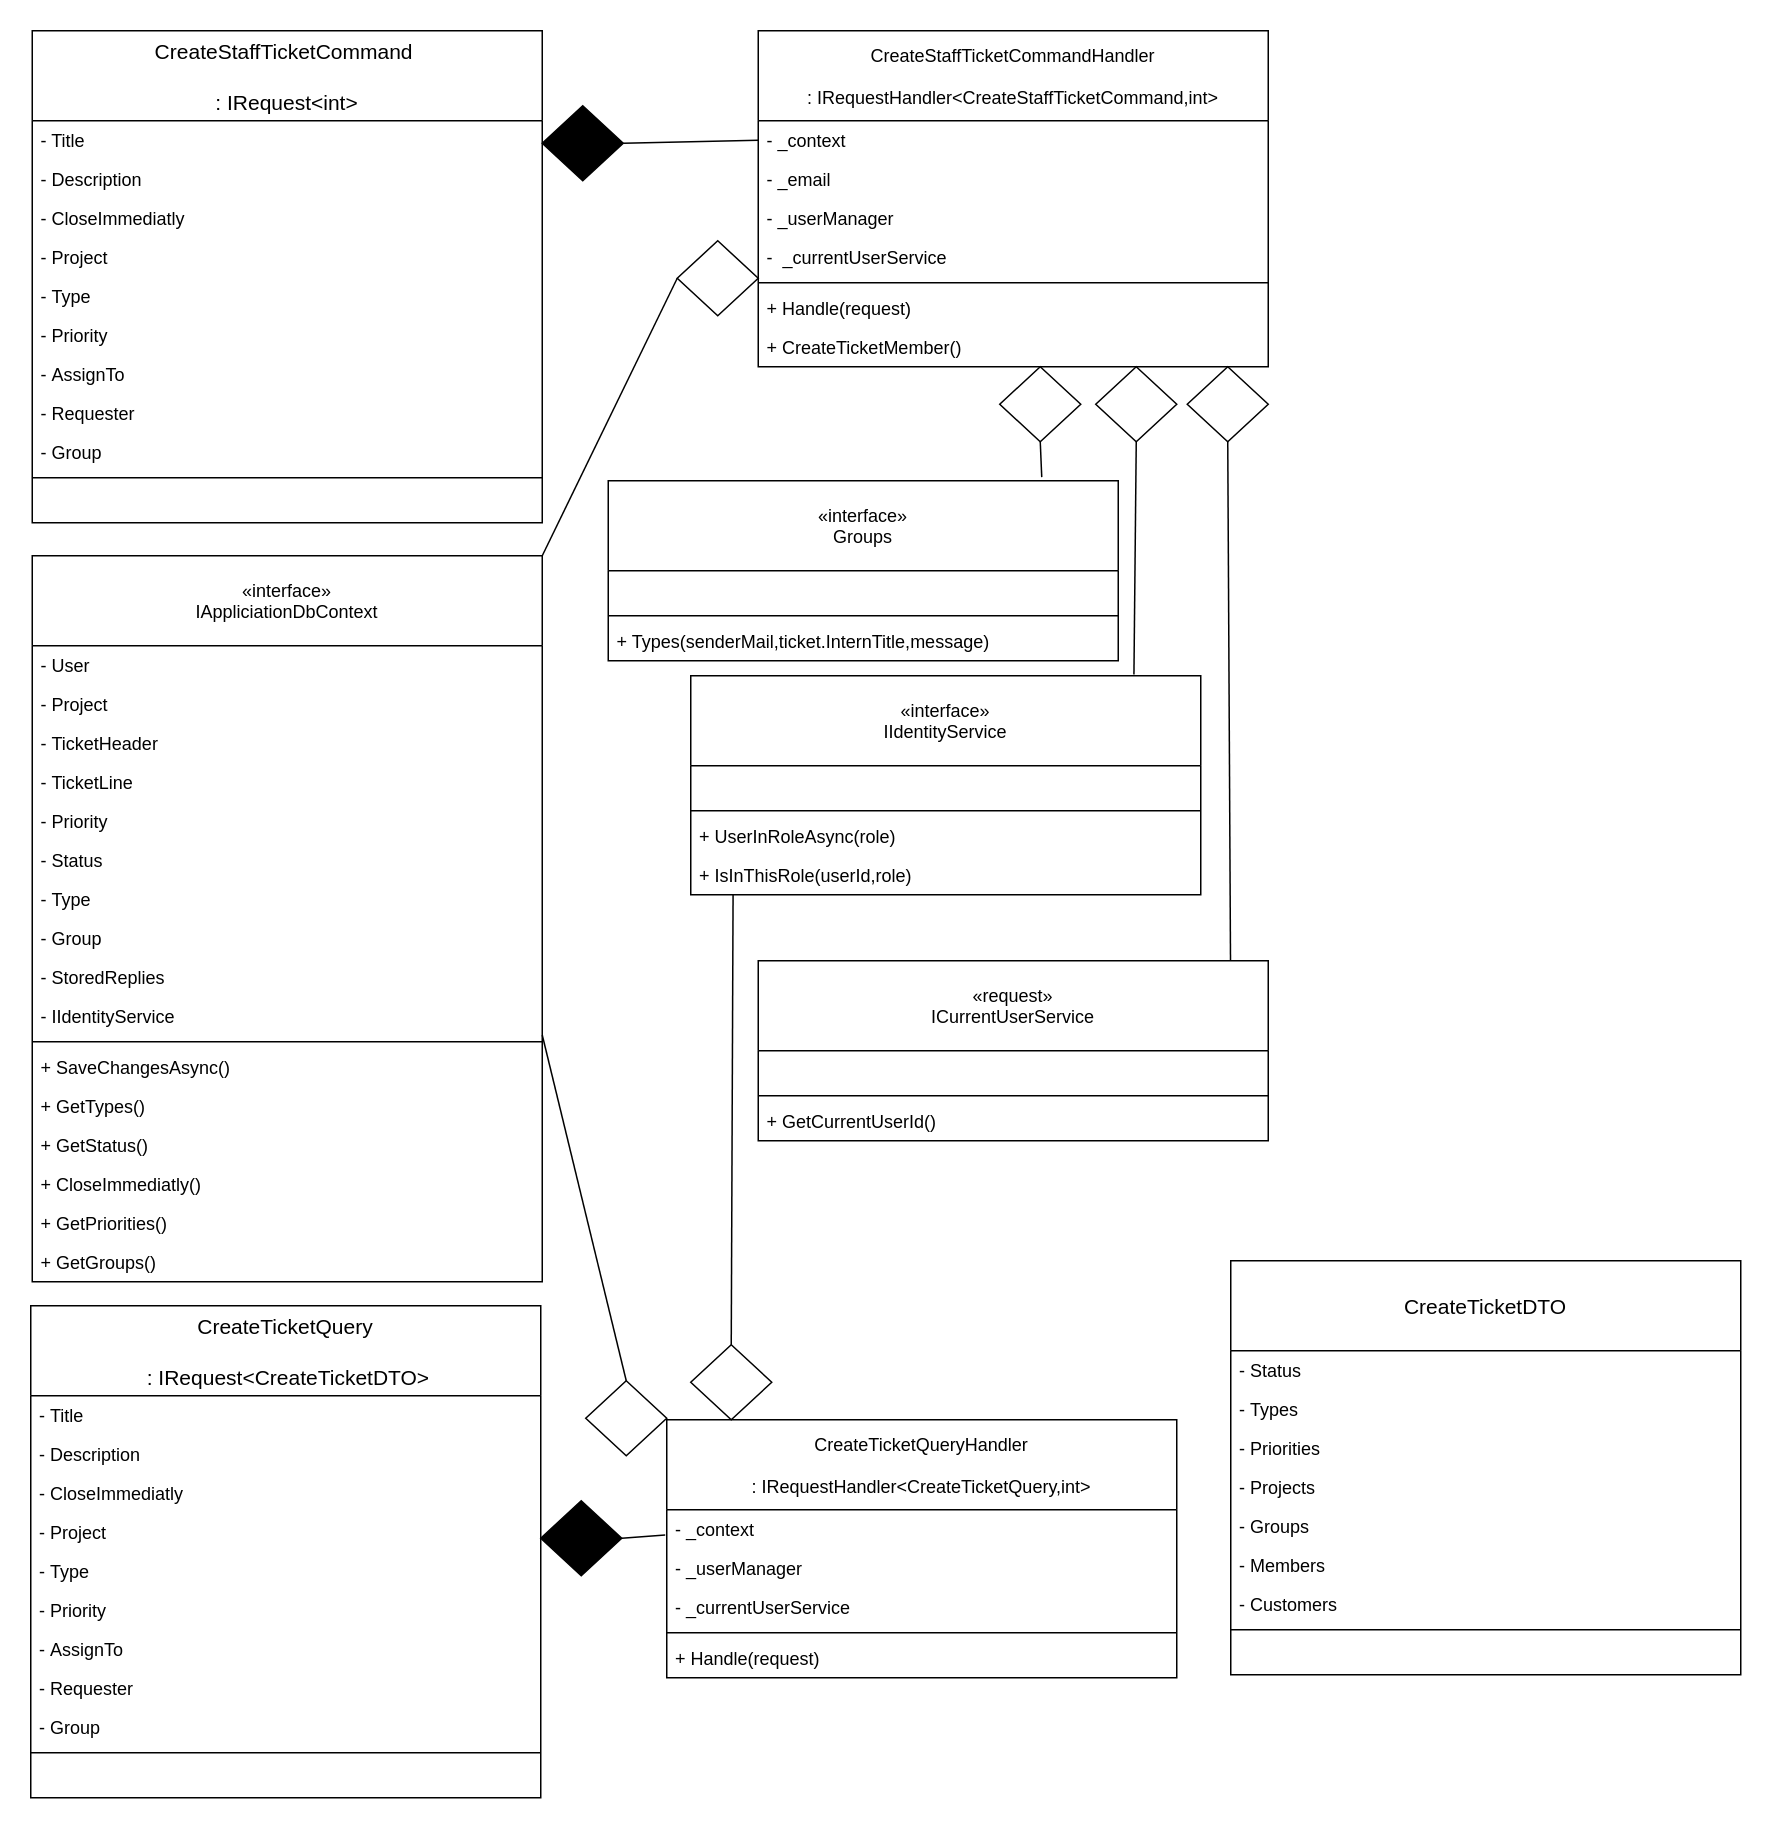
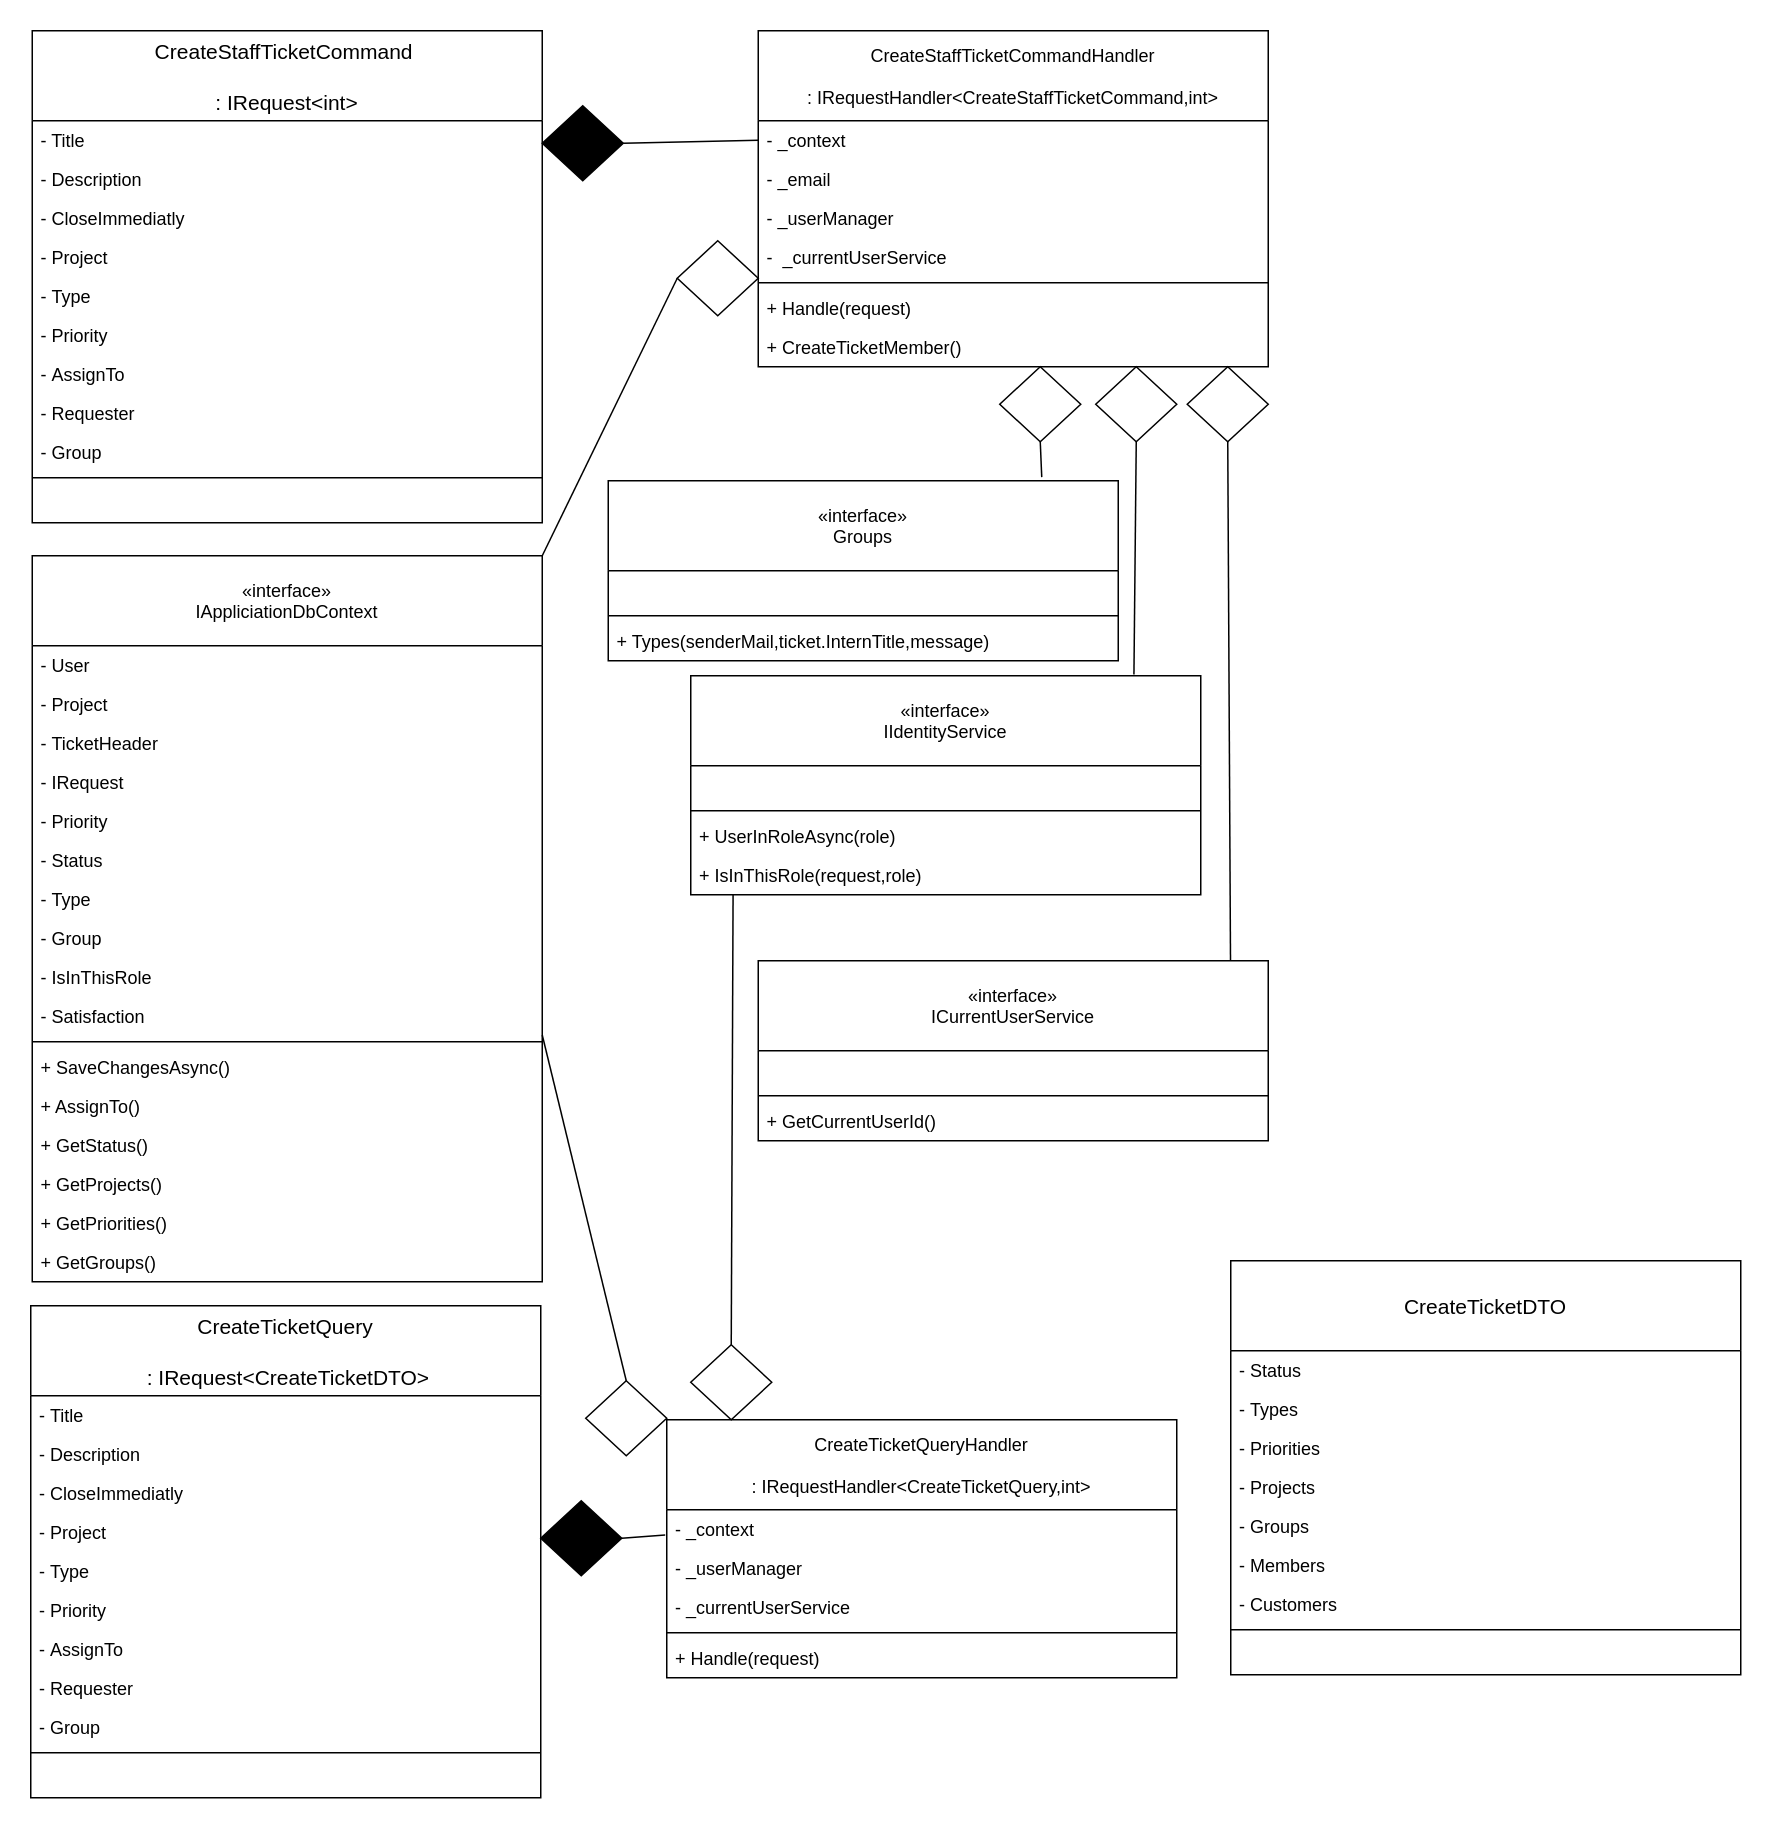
node "- TicketLine": label "- TicketLine" -> "- IRequest"
node "+ IsInThisRole(userId,role)": label "+ IsInThisRole(userId,role)" -> "+ IsInThisRole(request,role)"
node "- StoredReplies": label "- StoredReplies" -> "- IsInThisRole"
node "«request» ICurrentUserService": label "«request» ICurrentUserService" -> "«interface» ICurrentUserService"
node "- IIdentityService": label "- IIdentityService" -> "- Satisfaction"
node "+ GetTypes()": label "+ GetTypes()" -> "+ AssignTo()"
node "+ CloseImmediatly()": label "+ CloseImmediatly()" -> "+ GetProjects()"
